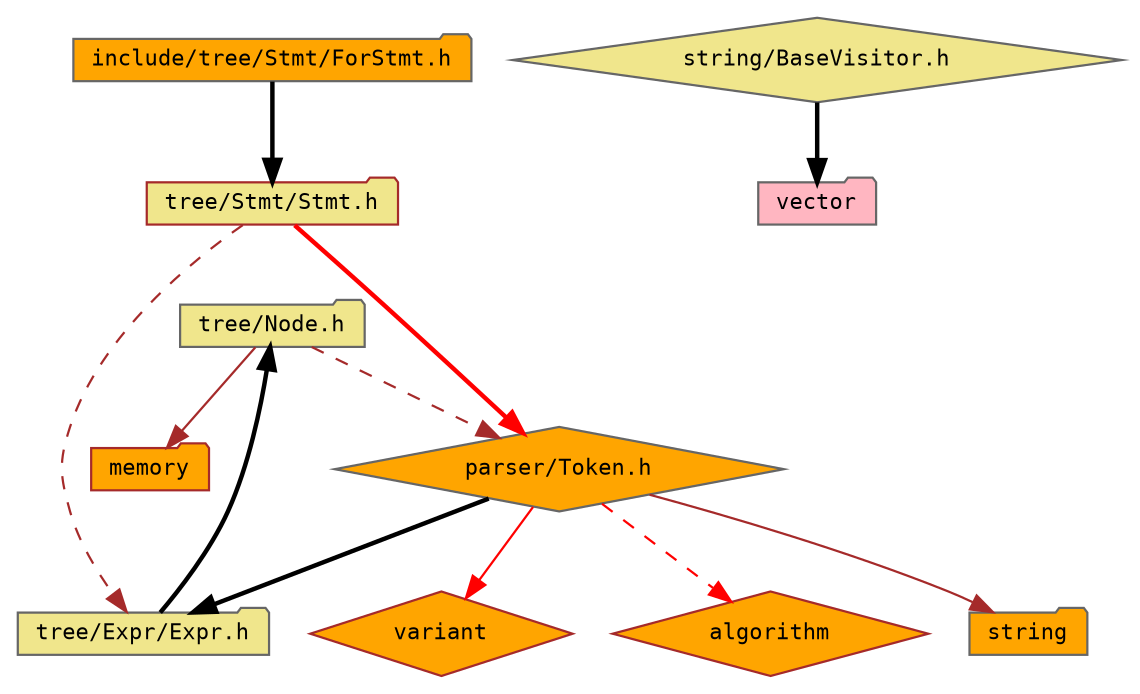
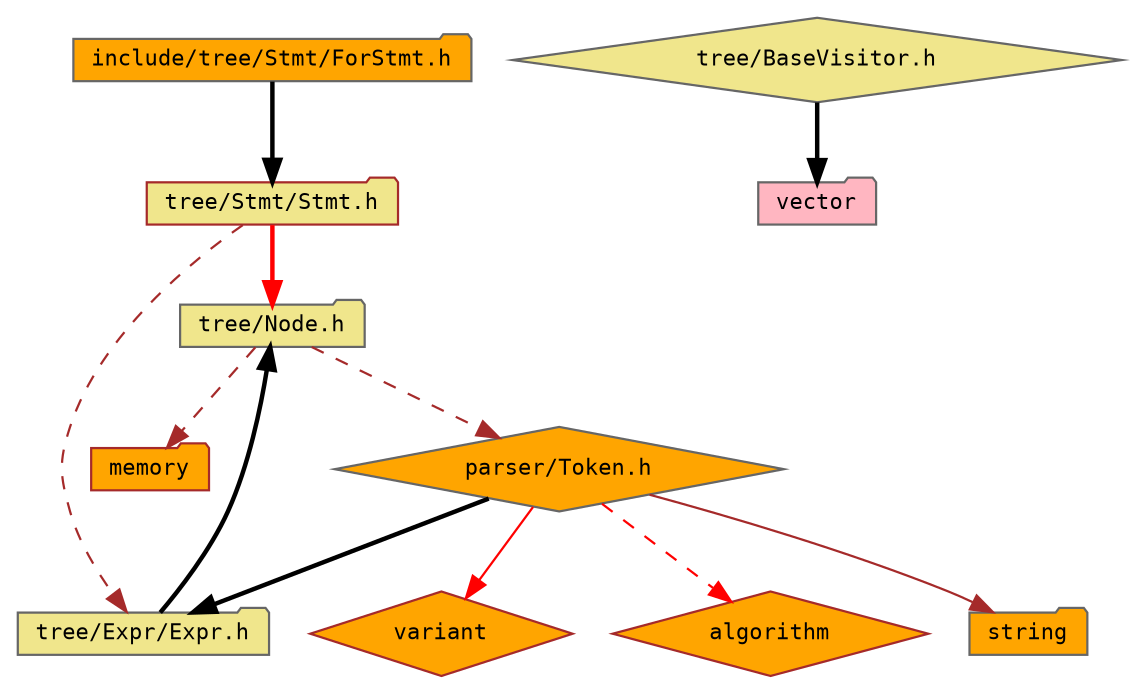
node "string/BaseVisitor.h": label "string/BaseVisitor.h" -> "tree/BaseVisitor.h"
edge "tree/Stmt/Stmt.h" -> "parser/Token.h": now "tree/Stmt/Stmt.h" -> "tree/Node.h"
edge "tree/Node.h" -> "memory": style solid -> dashed
